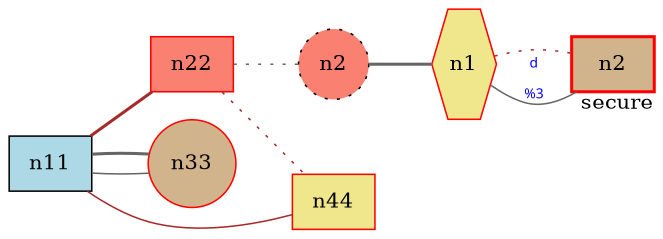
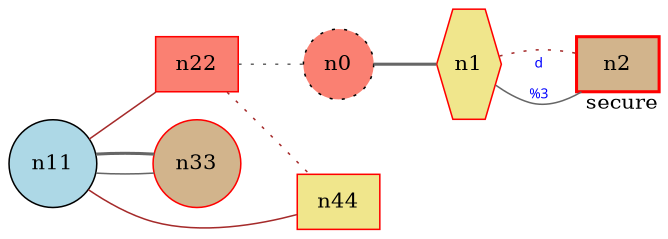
node "n2": label "n2" -> "n0"
edge "n22" -- "n11": style bold -> solid
node "n11": shape box -> circle
